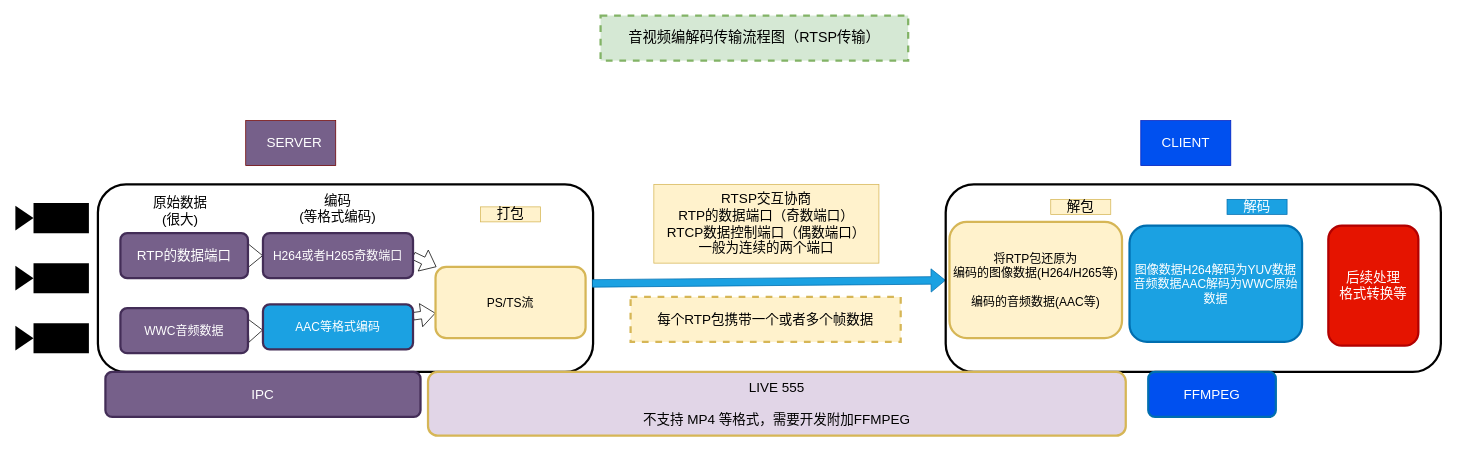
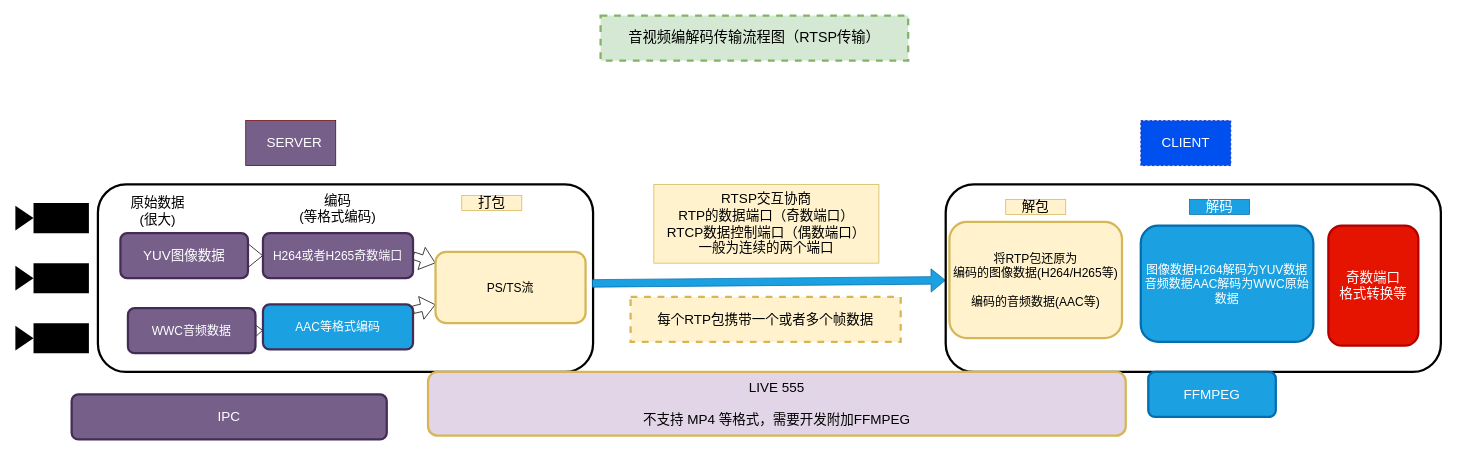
node "CLIENT": style solid -> dashed
node "解包": moved (1080, 207) -> (1035, 207)
node "解码": moved (1257, 207) -> (1219, 207)
node "原始数据 (很大)": moved (180, 211) -> (158, 211)
node "打包": moved (510, 214) -> (492, 203)
node "RTP的数据端口": label "RTP的数据端口" -> "YUV图像数据"
node "图像数据H264解码为YUV数据 音频数据AAC解码为WWC原始数据": moved (1215, 284) -> (1227, 284)
node "后续处理 格式转换等": label "后续处理 格式转换等" -> "奇数端口 格式转换等"
node "PS/TS流": moved (510, 302) -> (510, 287)
node "WWC音频数据": moved (184, 330) -> (192, 330)
node "IPC": moved (263, 394) -> (229, 417)
node "FFMPEG": fillcolor #0050ef -> #1ba1e2
